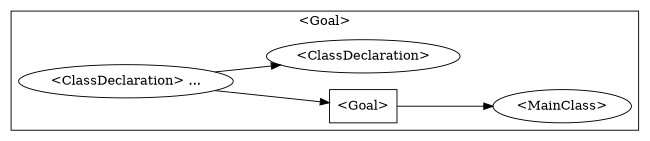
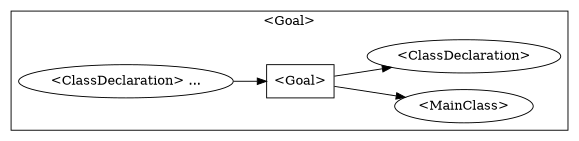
edge "<ClassDeclaration> ..." -> "<ClassDeclaration>": now "<Goal>" -> "<ClassDeclaration>"
